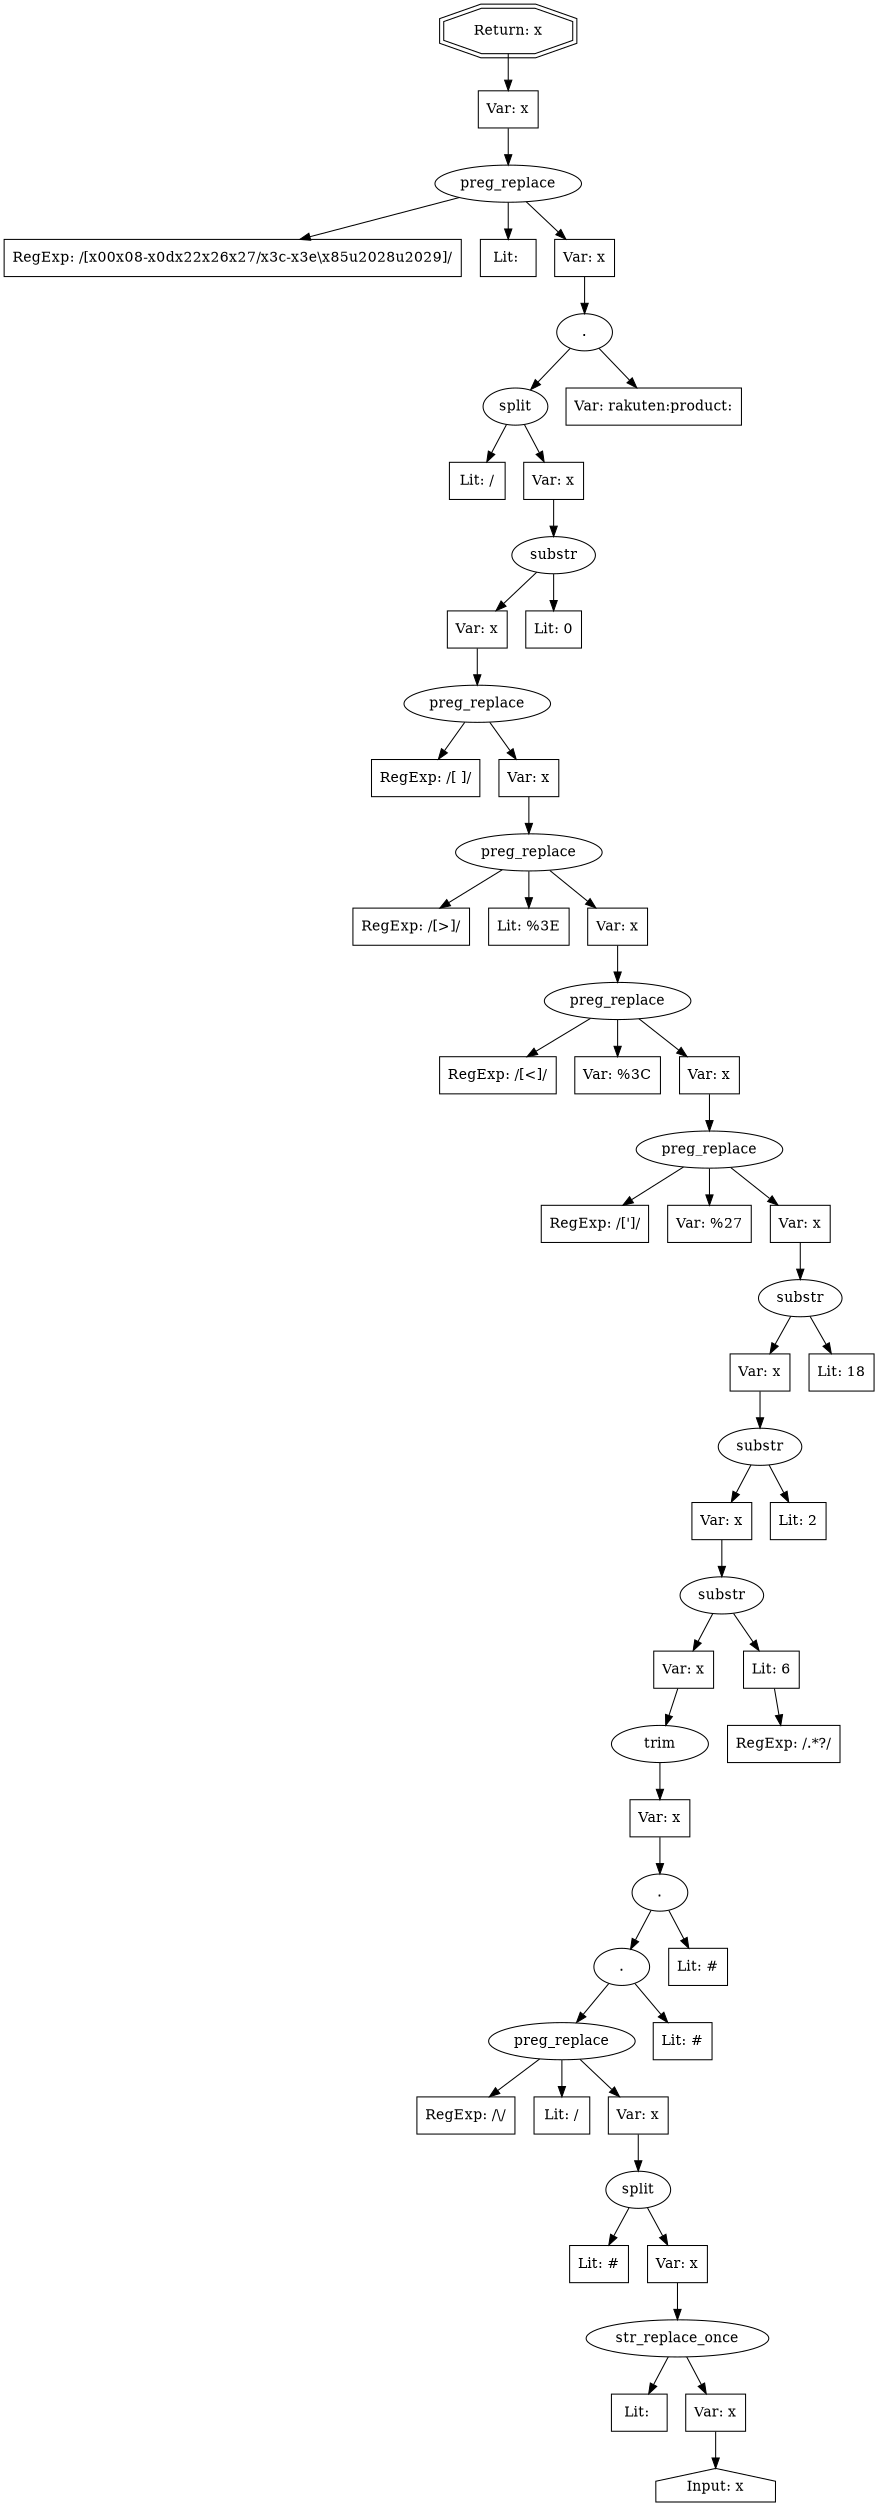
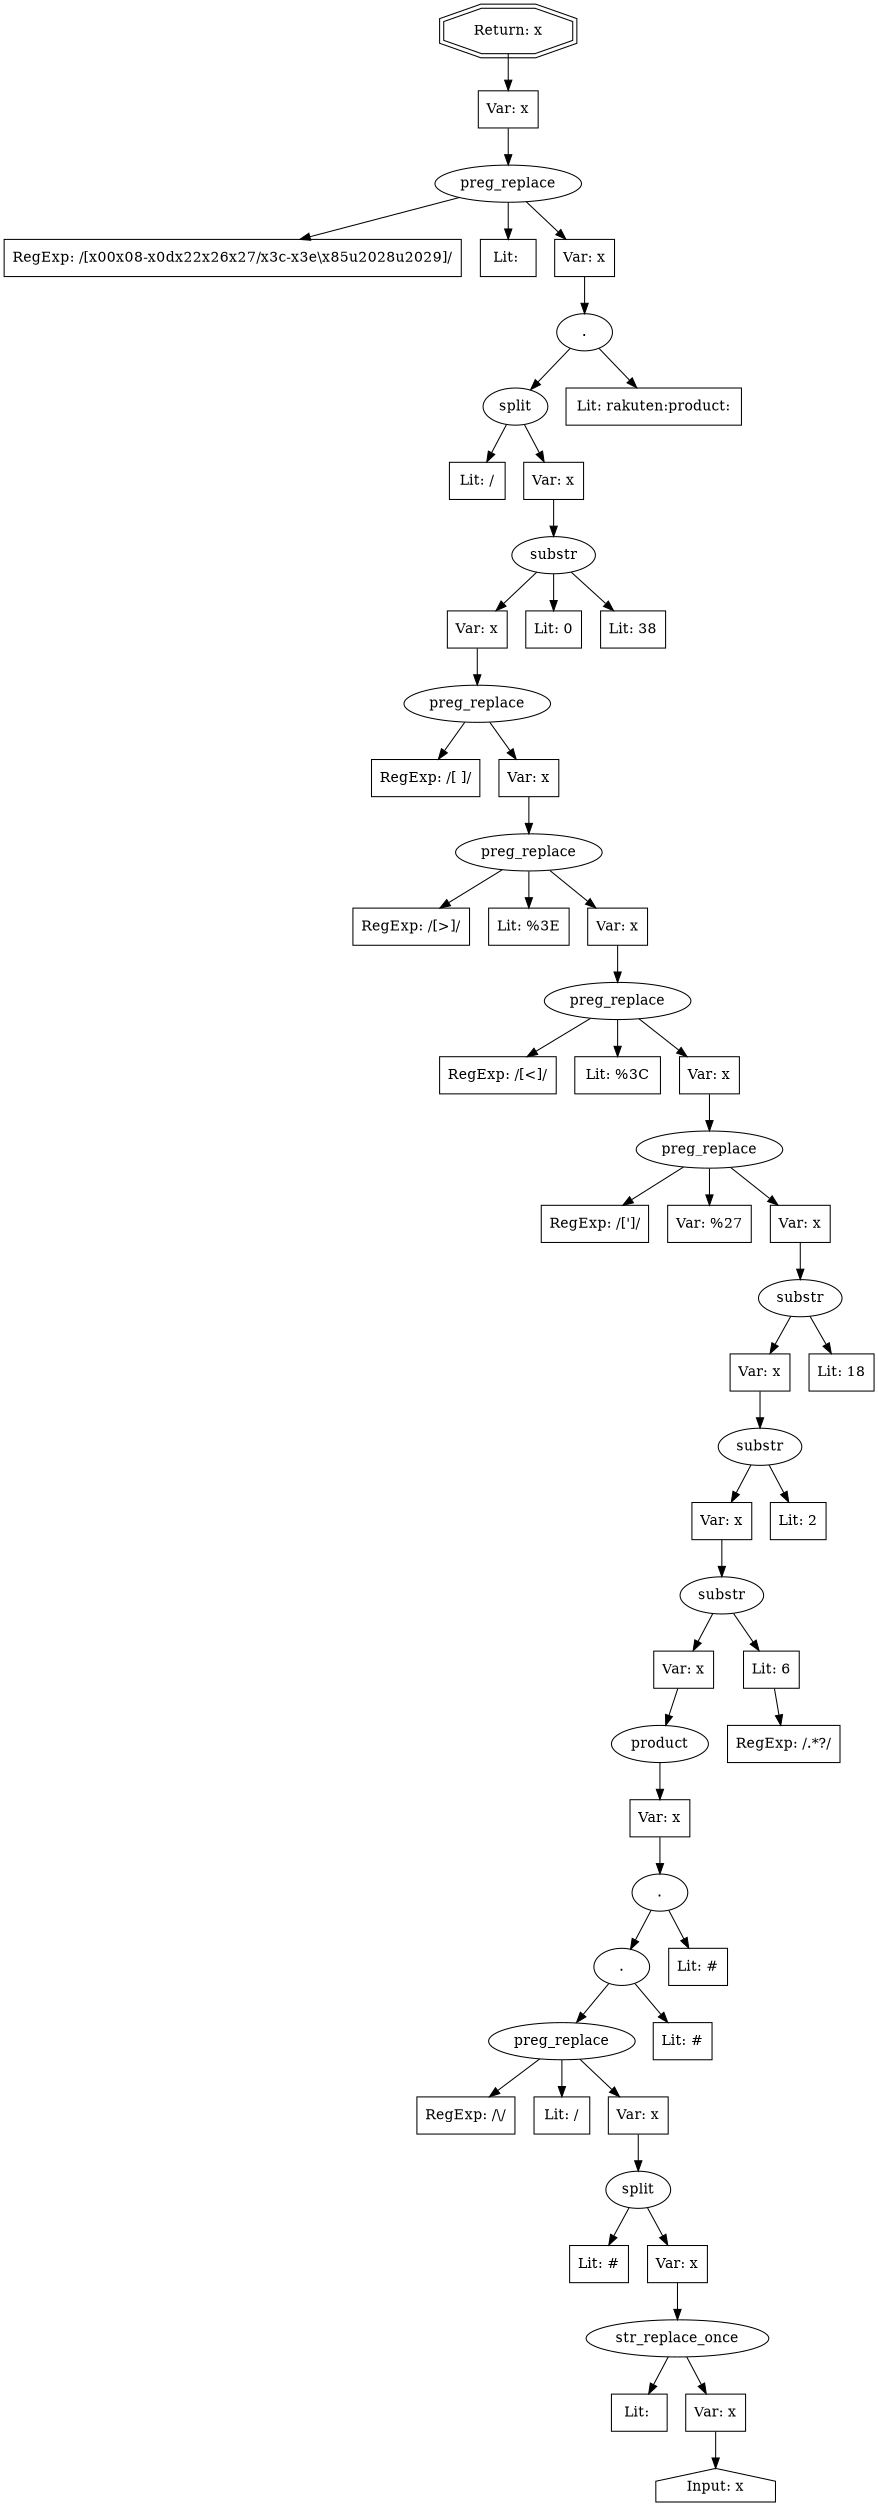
node "Var: rakuten:product:": label "Var: rakuten:product:" -> "Lit: rakuten:product:"
node "Lit: 38": added
node "Var: %3C": label "Var: %3C" -> "Lit: %3C"
node "trim": label "trim" -> "product"
